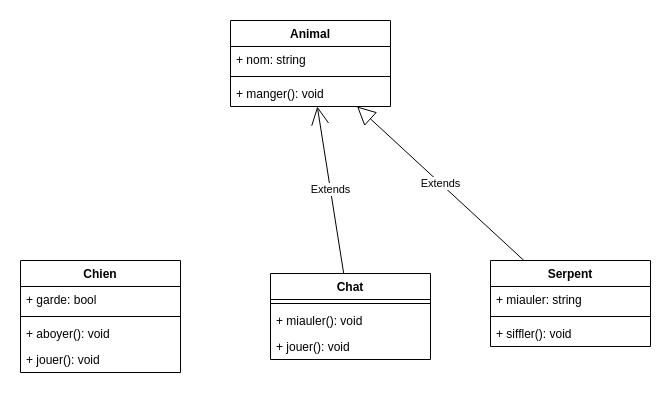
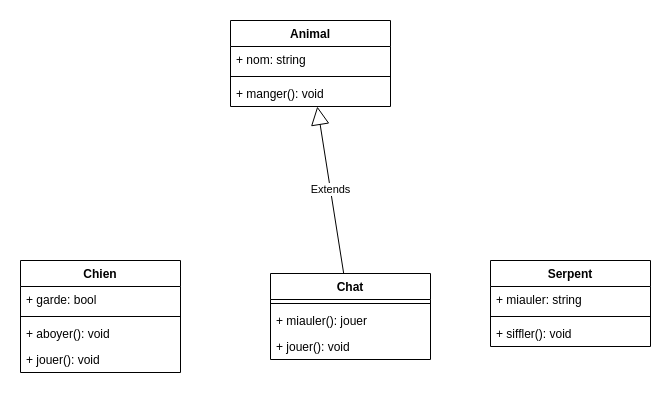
edge "Chat" -> "Animal": arrowhead open -> block
edge "Serpent" -> "Animal": removed, label "Extends"
node "+ miauler(): void": label "+ miauler(): void" -> "+ miauler(): jouer"
